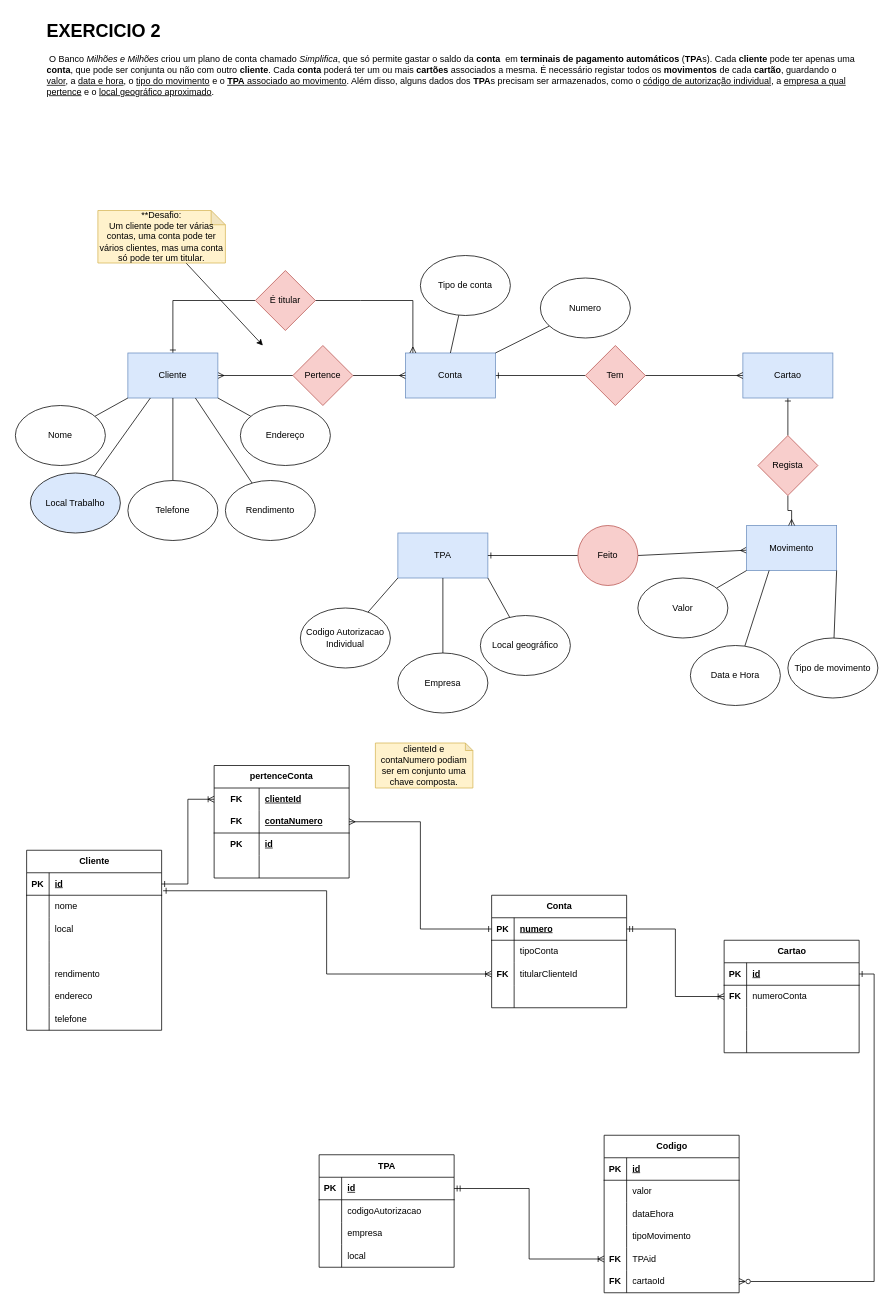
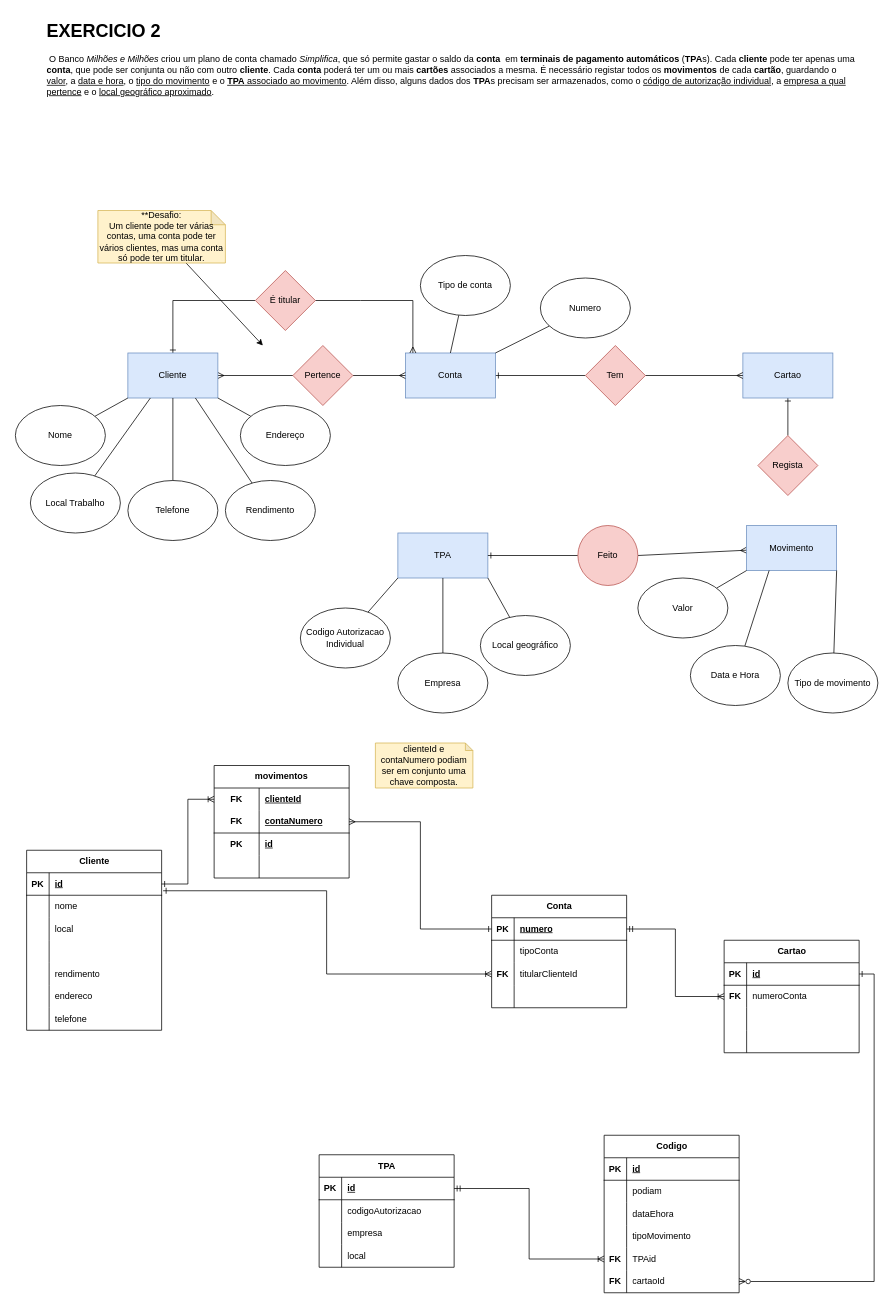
node "Local Trabalho": fillcolor #dae8fc -> #ffffff
edge "Regista" -> "Movimento": removed
node "Tipo de movimento": moved (833, 668) -> (833, 683)
node "pertenceConta": label "pertenceConta" -> "movimentos"
node "valor": label "valor" -> "podiam"
